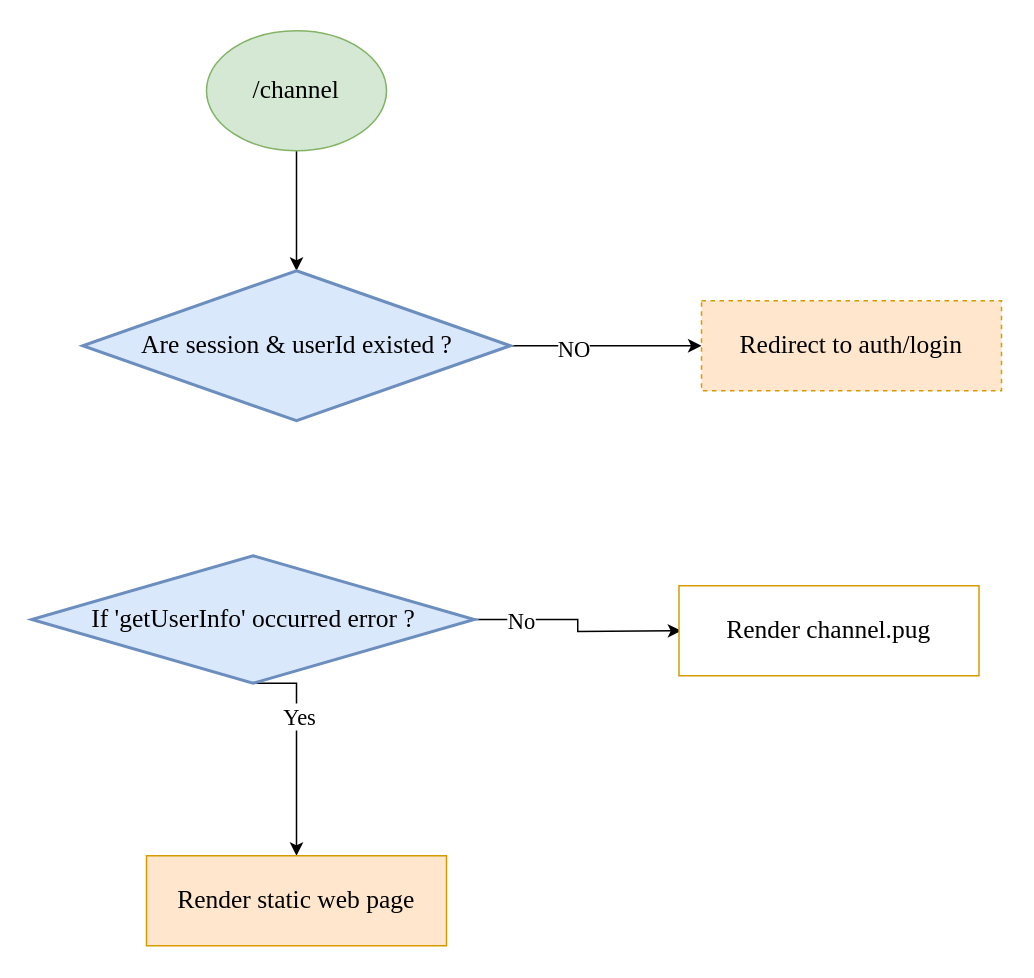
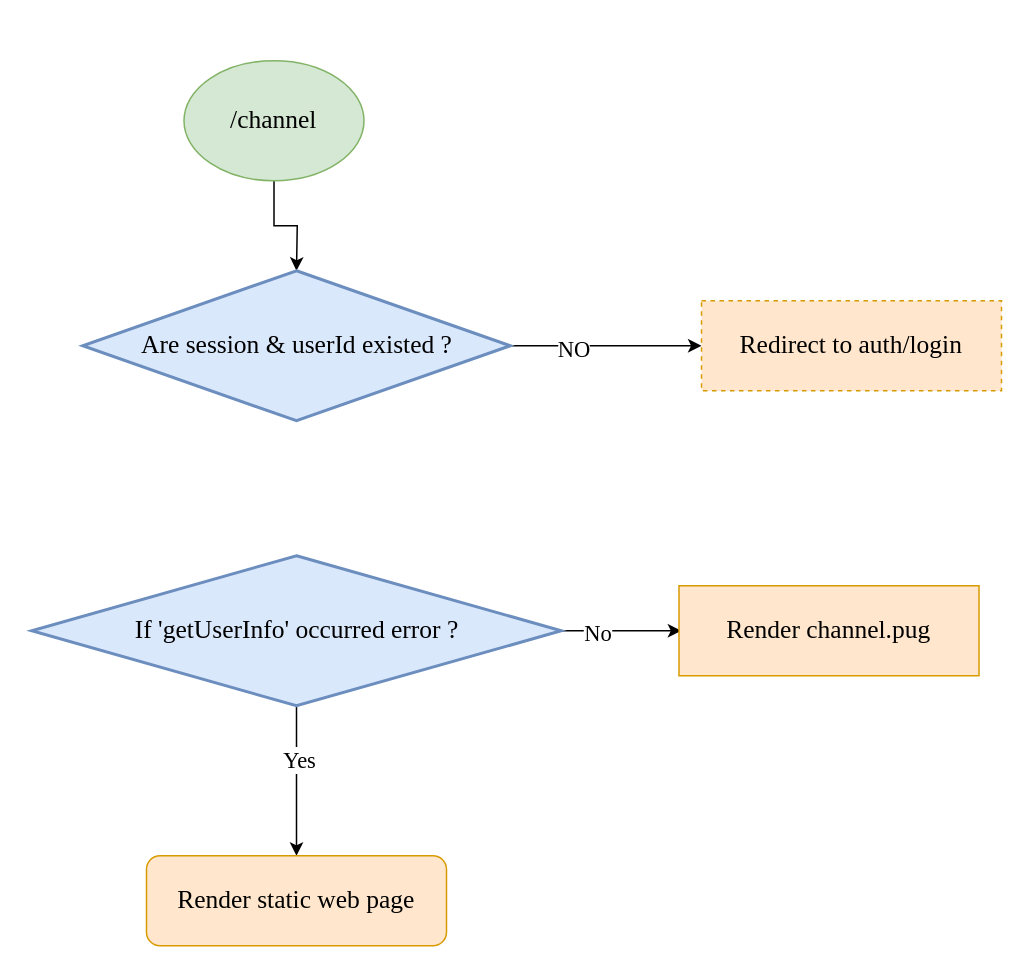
node "/channel": moved (296, 91) -> (274, 121)
node "If 'getUserInfo' occurred error ?": size 443x128 -> 530x150
node "Render channel.pug": fillcolor #ffffff -> #ffe6cc
node "Render static web page": shape rectangle -> rounded rectangle
